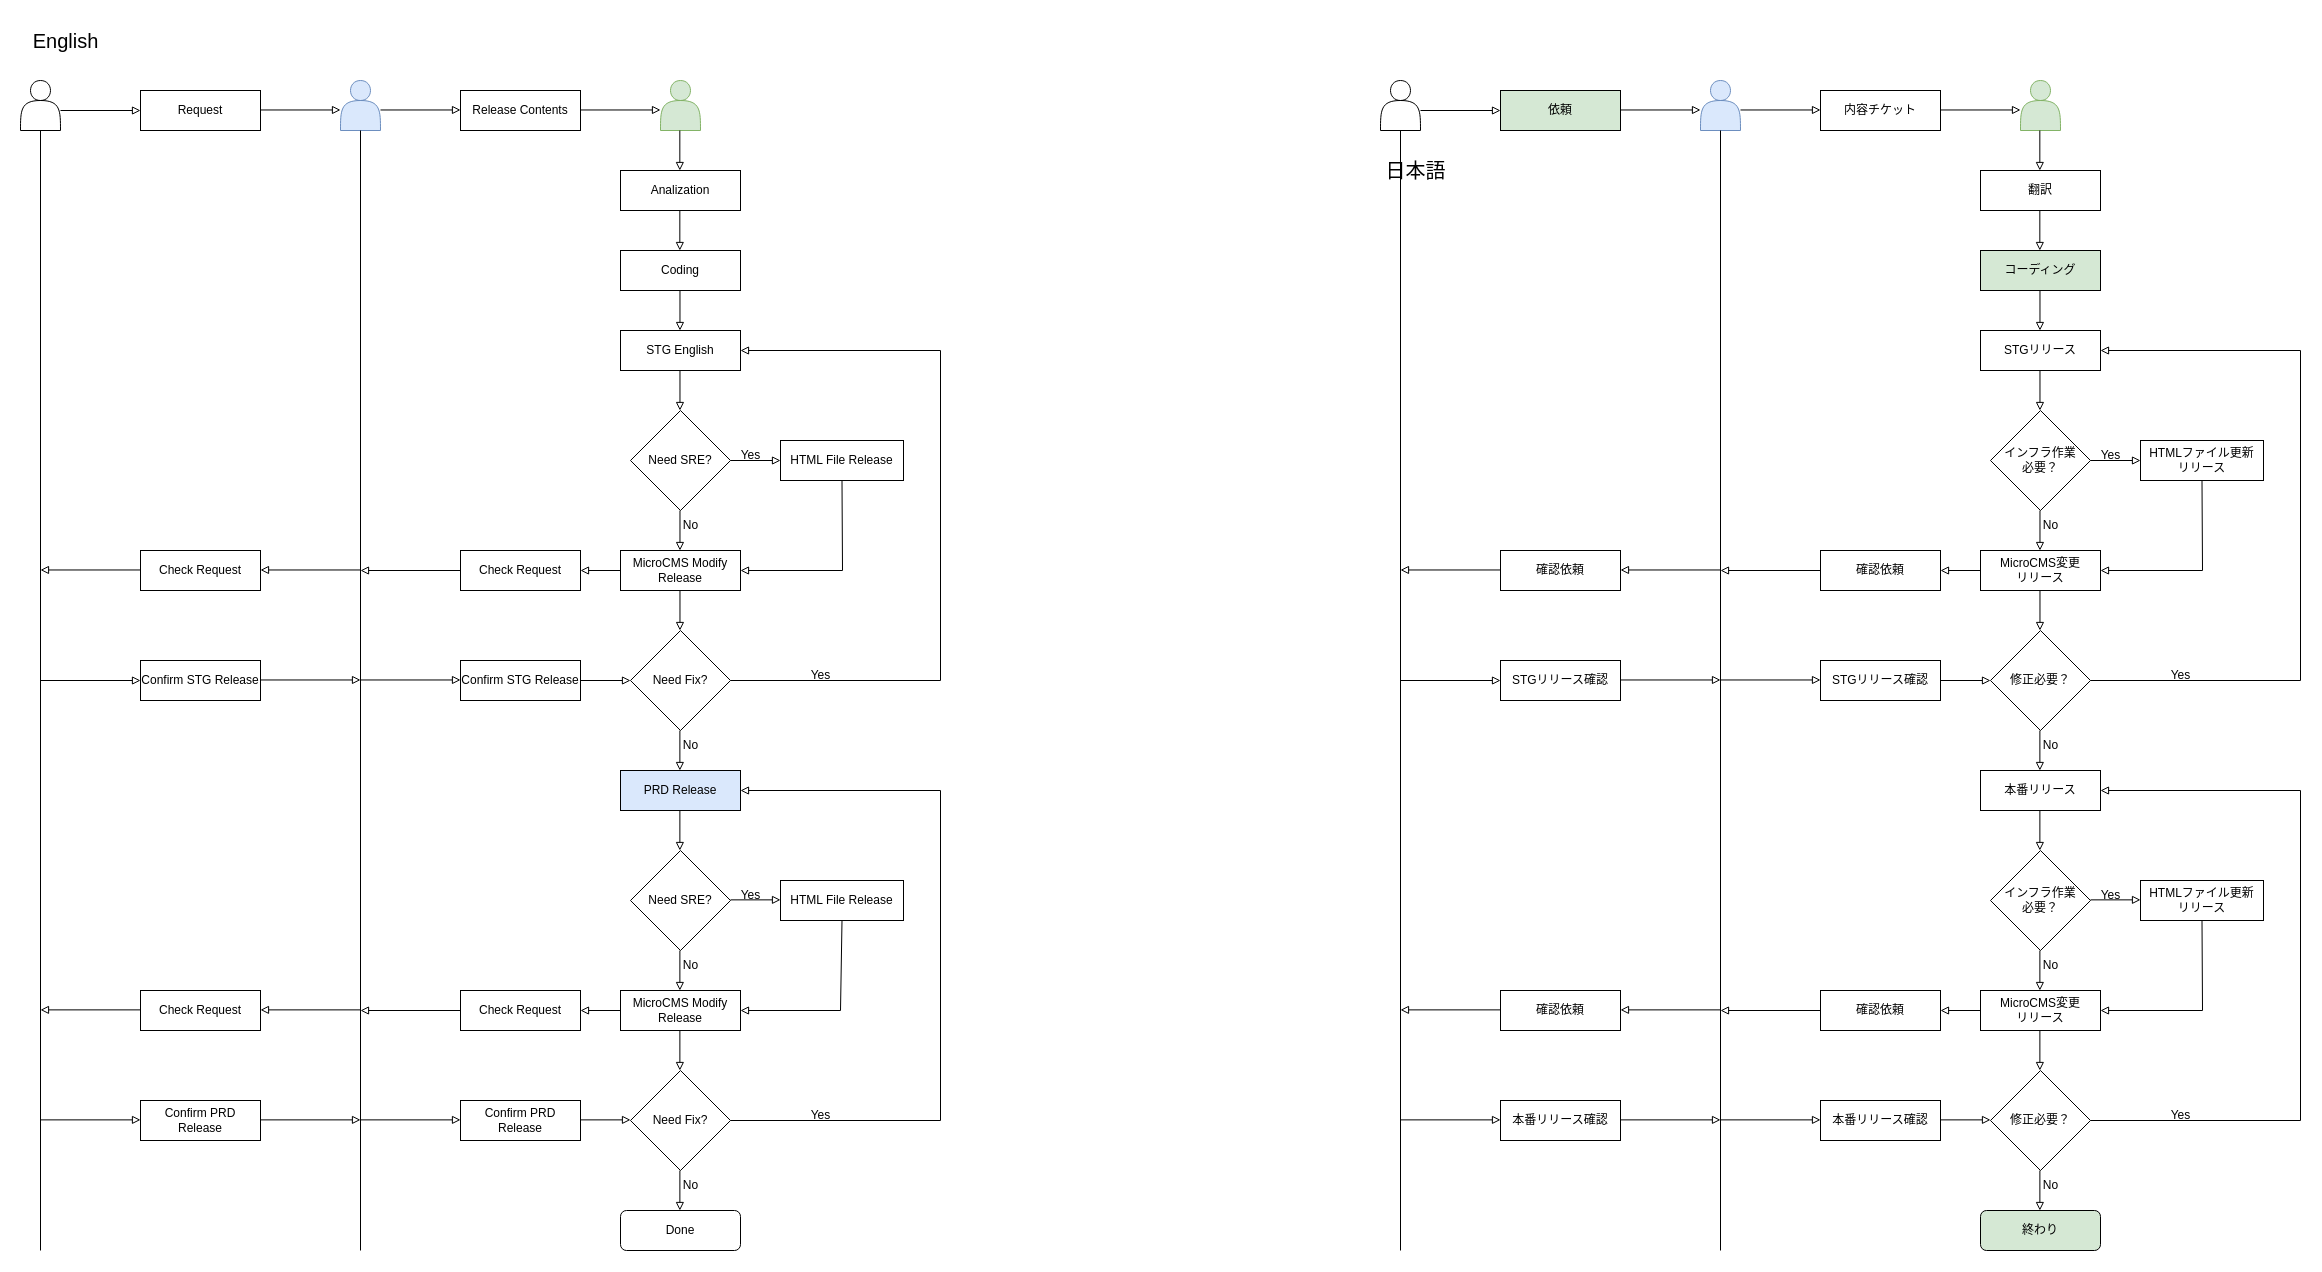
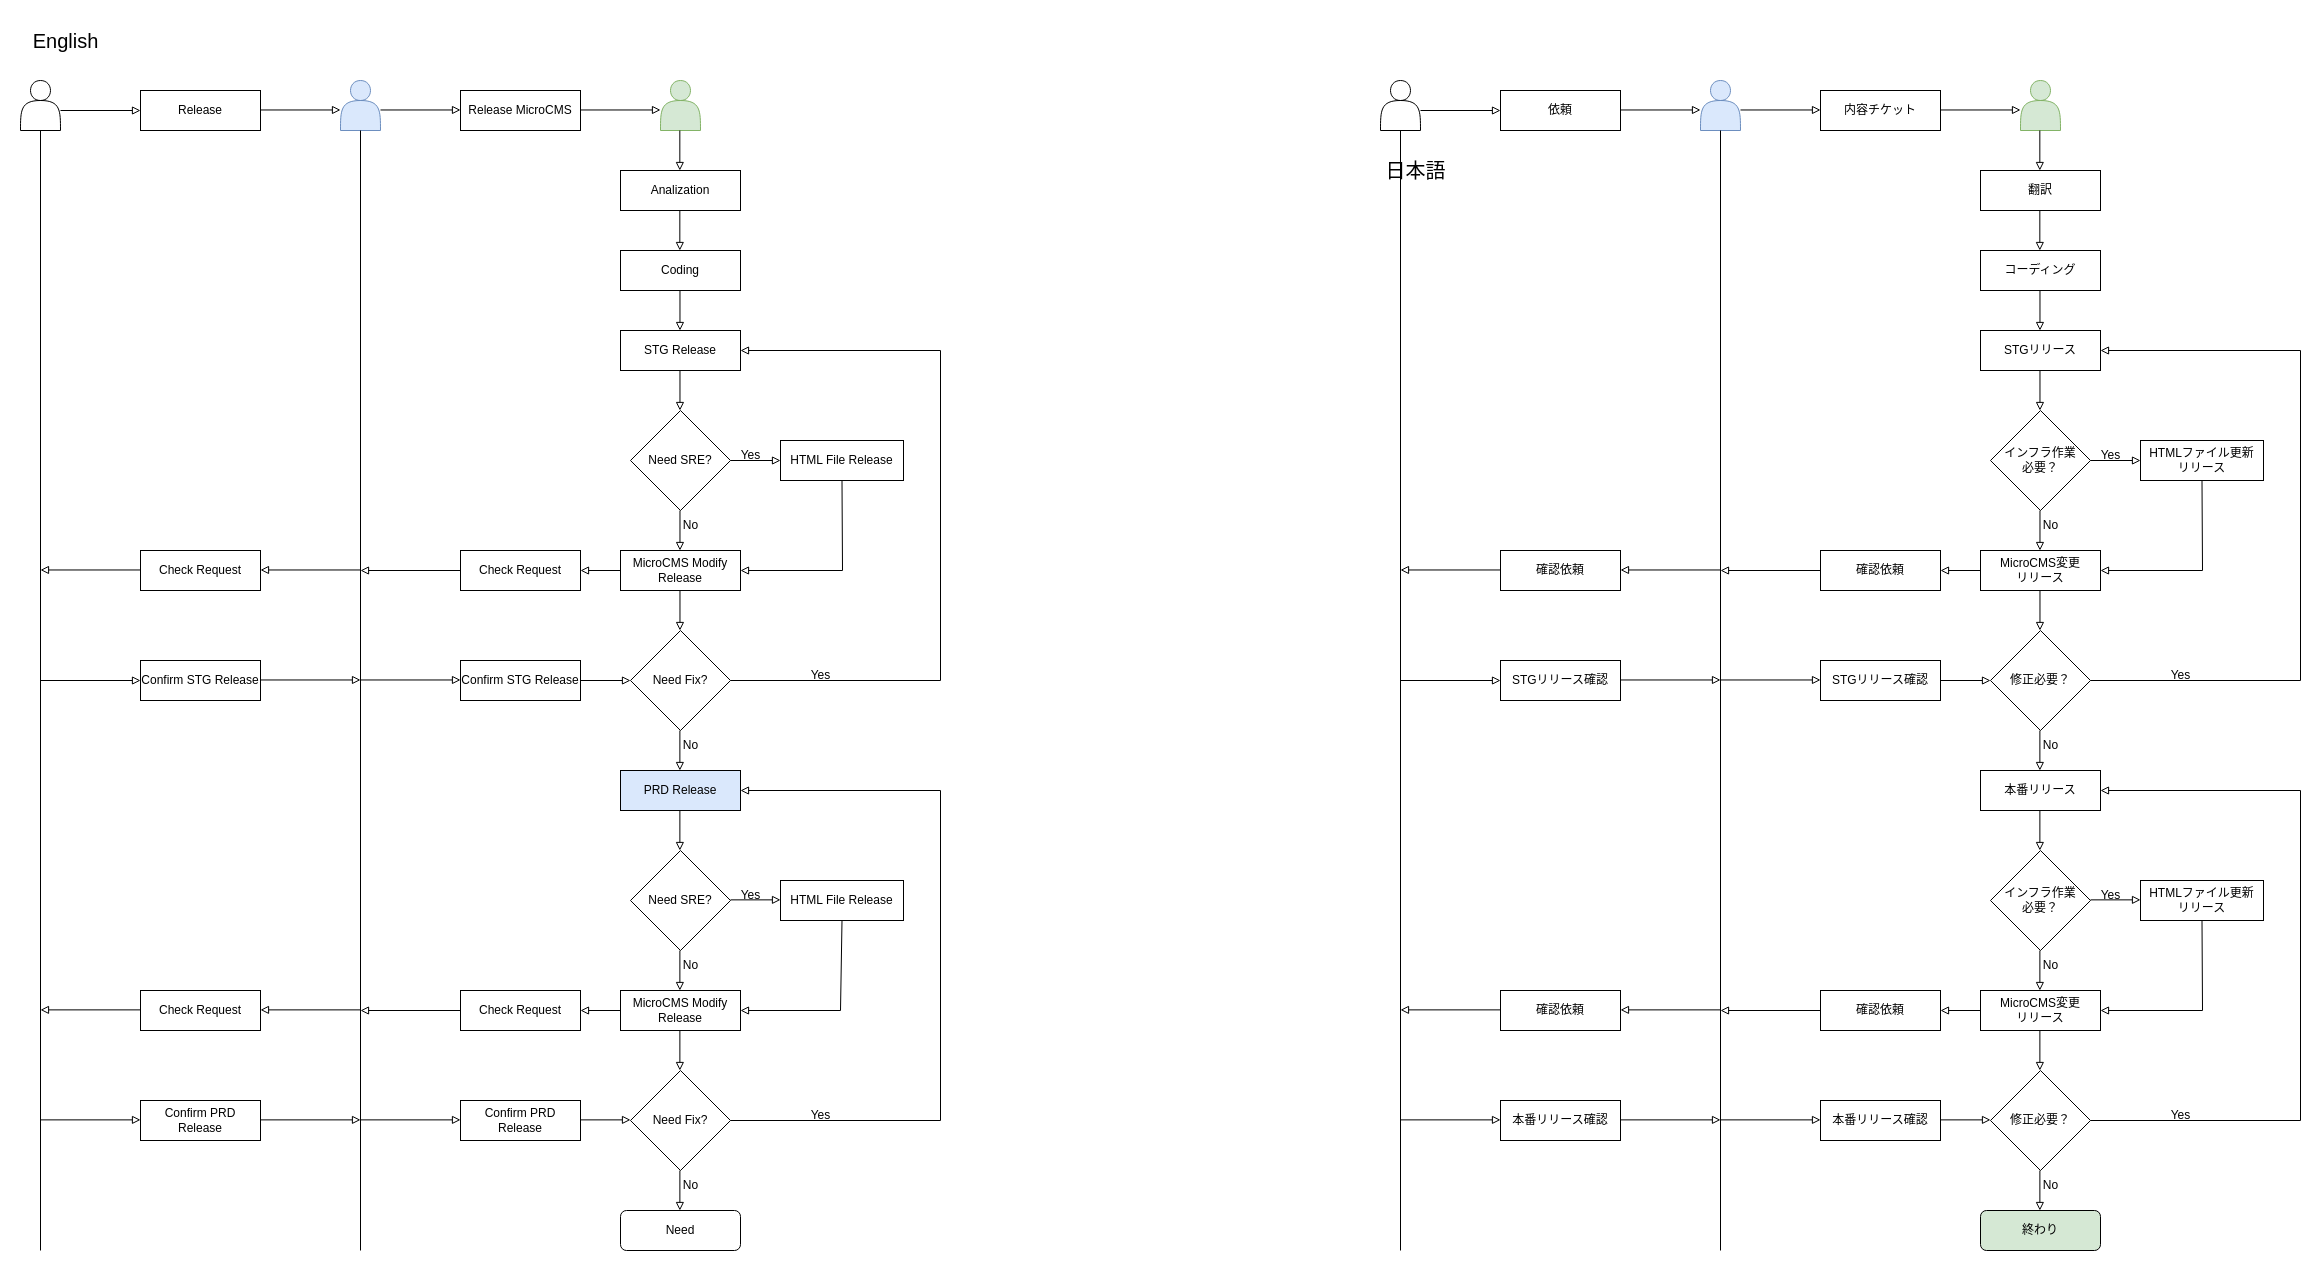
node "Request": label "Request" -> "Release"
node "Release Contents": label "Release Contents" -> "Release MicroCMS"
node "依頼": fillcolor #d5e8d4 -> #ffffff
node "コーディング": fillcolor #d5e8d4 -> #ffffff
node "STG English": label "STG English" -> "STG Release"
node "Done": label "Done" -> "Need"
